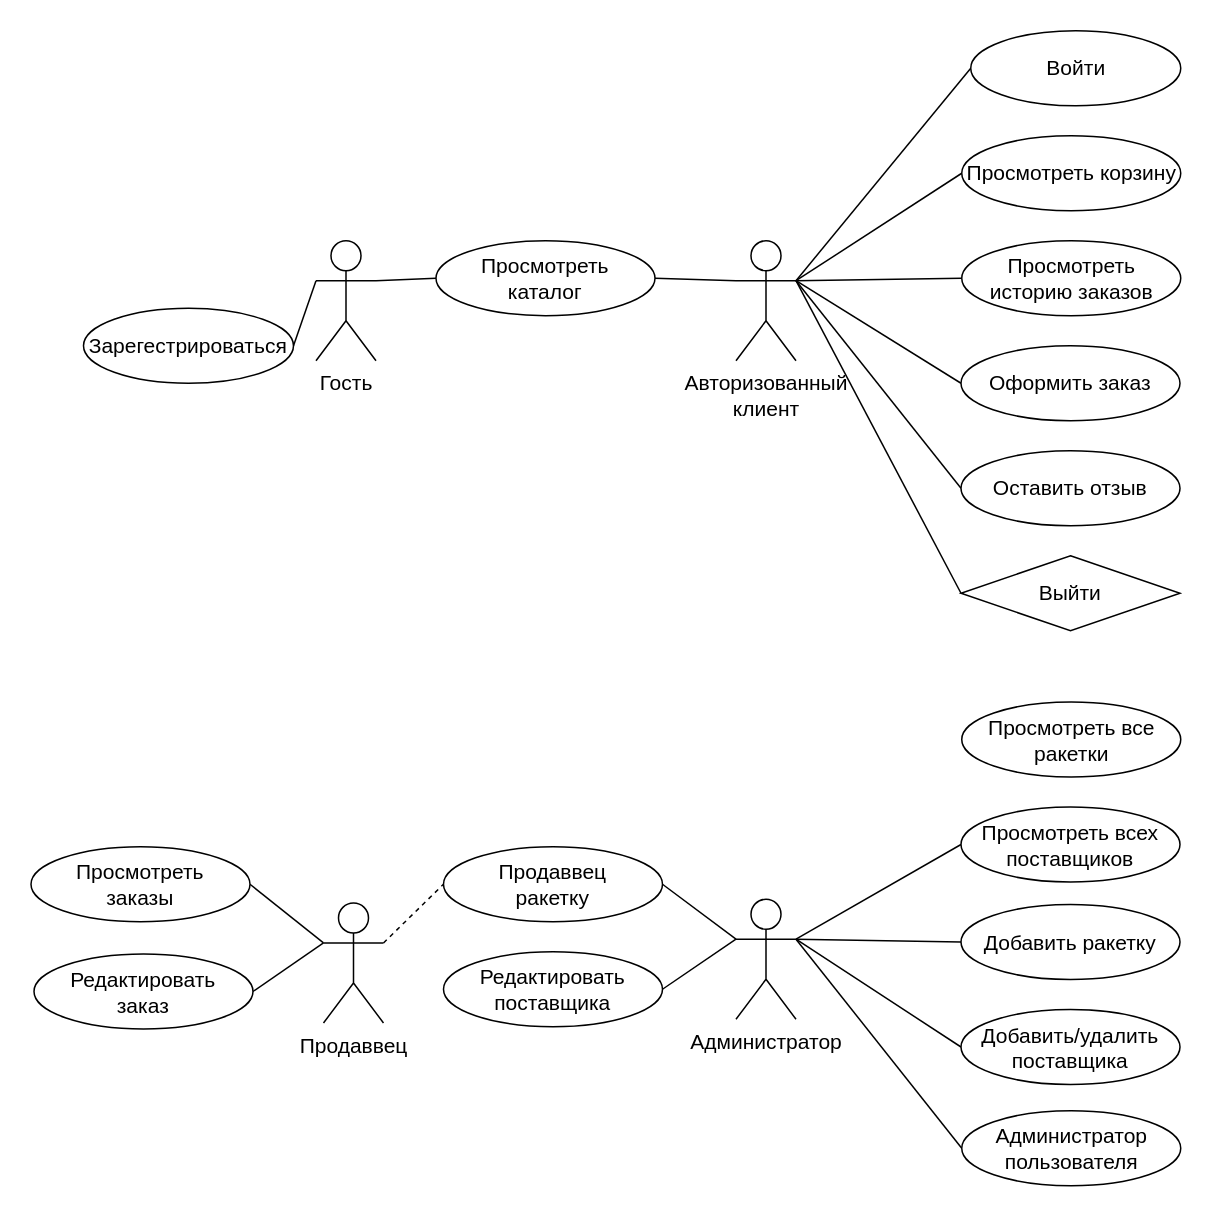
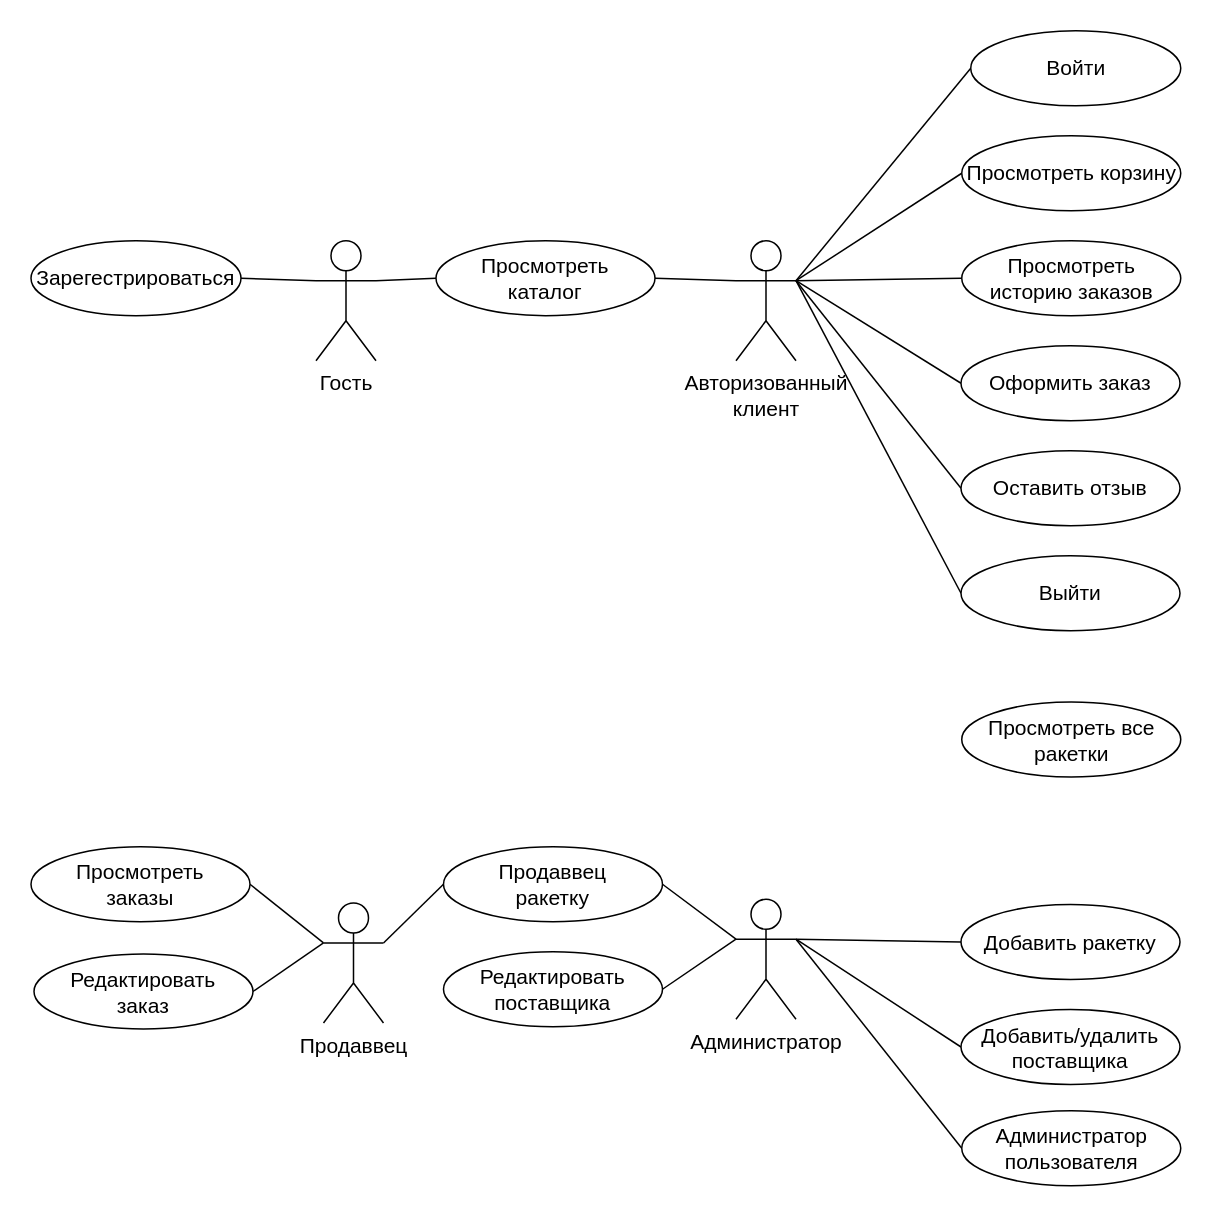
node "Зарегестрироваться": moved (188, 346) -> (136, 278)
node "Выйти": shape diamond -> ellipse
node "Просмотреть всех поставщиков": removed
edge "Просмотреть всех поставщиков" -- "Администратор": removed
edge "Продаввецракетку" -- "Продаввец": style dashed -> solid
